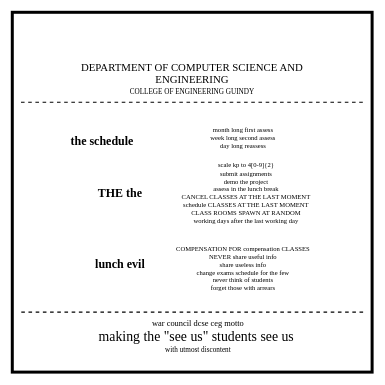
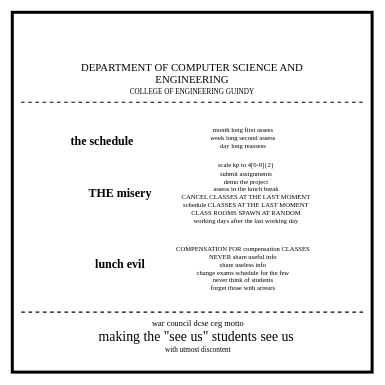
node "THE the": label "THE the" -> "THE misery"
